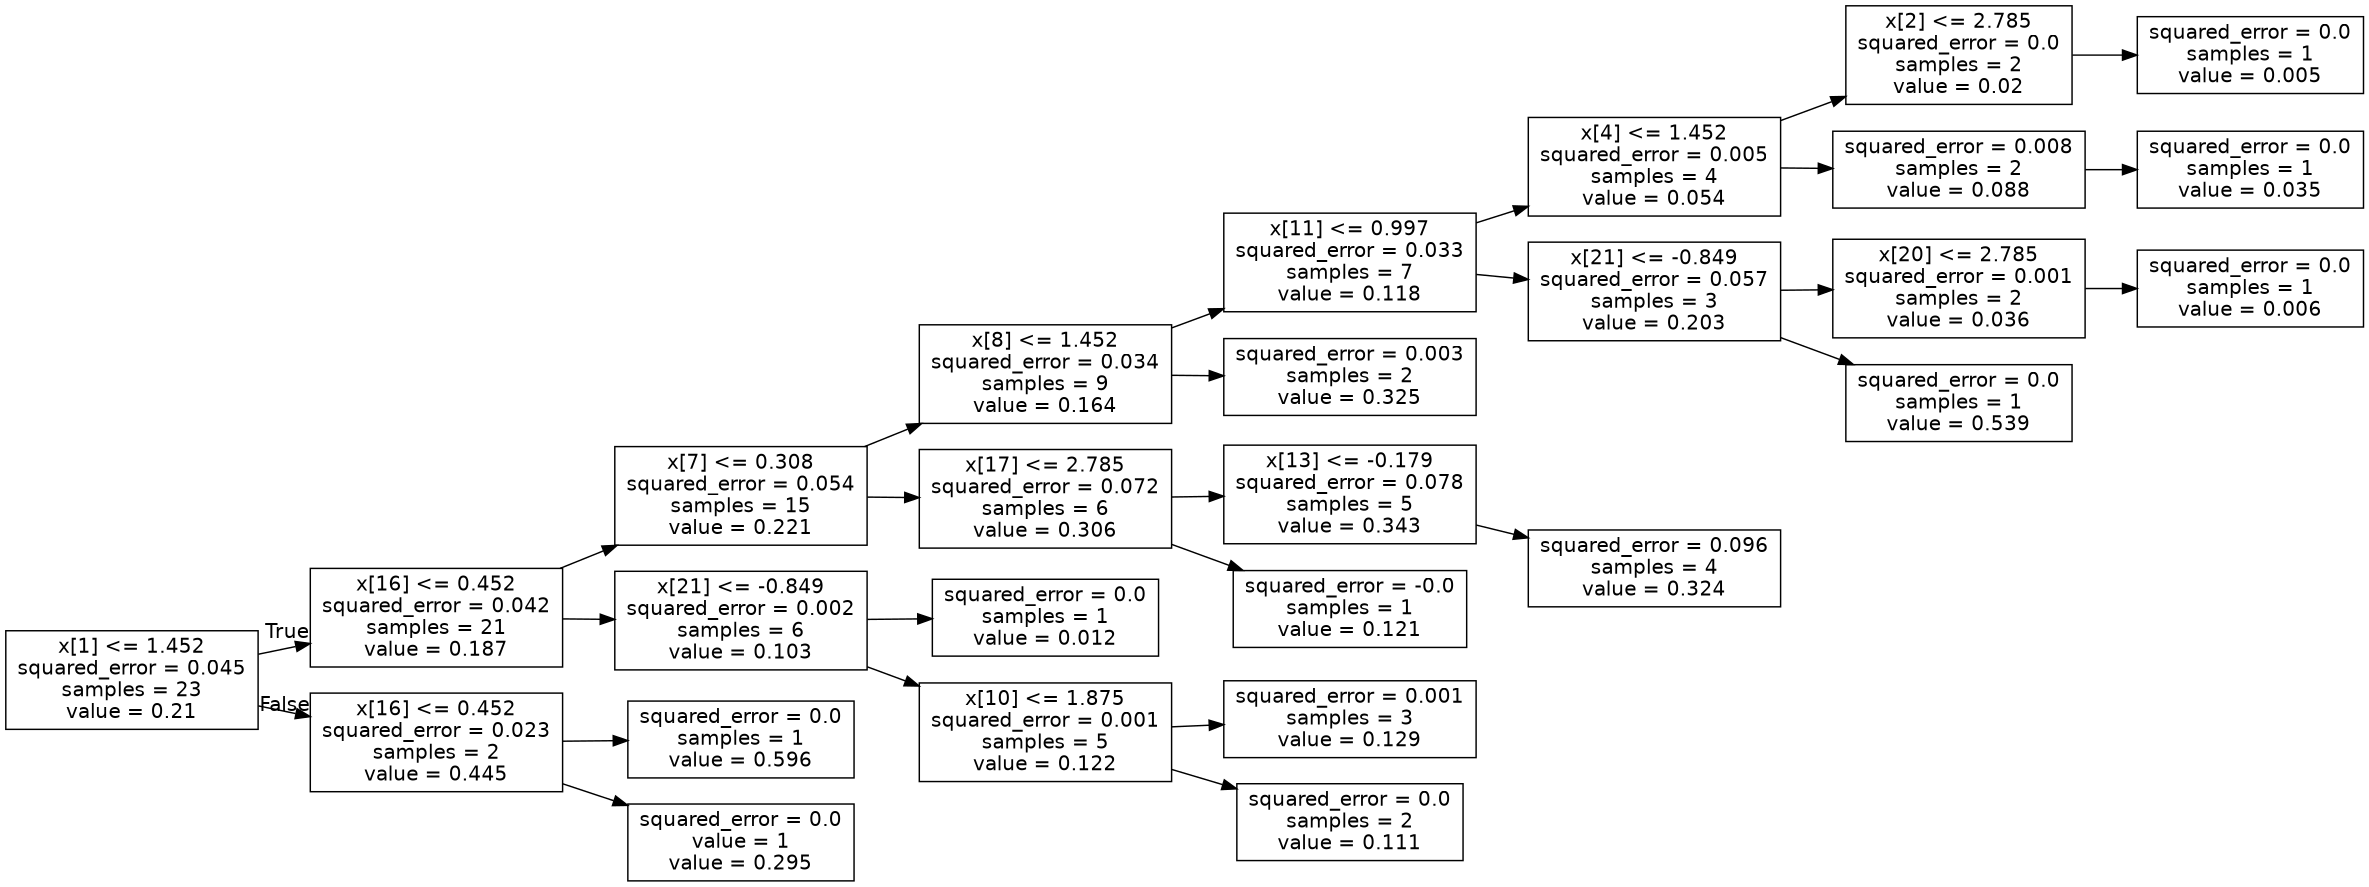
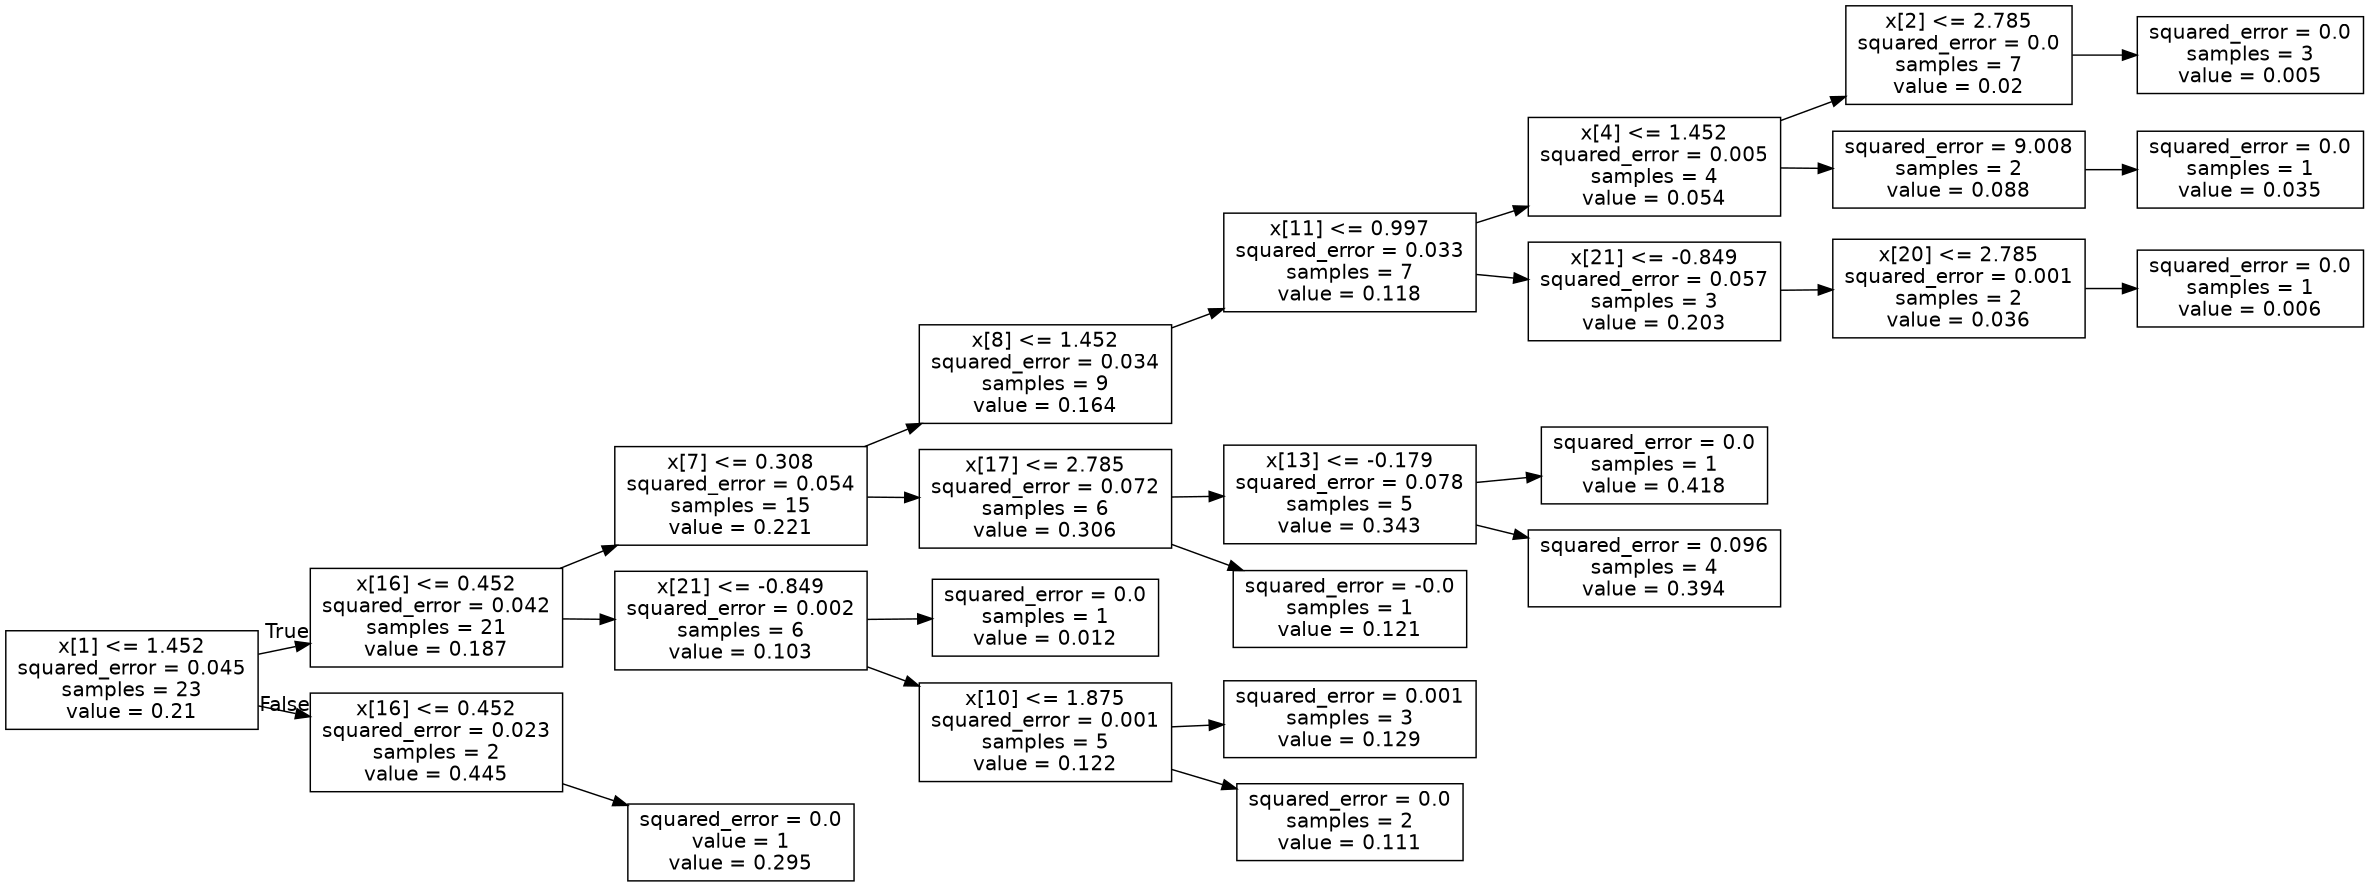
node "x[2] <= 2.785 squared_error = 0.0 samples = 2 value = 0.02": label "x[2] <= 2.785 squared_error = 0.0 samples = 2 value = 0.02" -> "x[2] <= 2.785 squared_error = 0.0 samples = 7 value = 0.02"
node "squared_error = 0.0 samples = 1 value = 0.005": label "squared_error = 0.0 samples = 1 value = 0.005" -> "squared_error = 0.0 samples = 3 value = 0.005"
node "squared_error = 0.008 samples = 2 value = 0.088": label "squared_error = 0.008 samples = 2 value = 0.088" -> "squared_error = 9.008 samples = 2 value = 0.088"
node "squared_error = 0.003 samples = 2 value = 0.325": removed
node "squared_error = 0.0 samples = 1 value = 0.539": removed
node "squared_error = 0.0 samples = 1 value = 0.418": added
node "squared_error = 0.096 samples = 4 value = 0.324": label "squared_error = 0.096 samples = 4 value = 0.324" -> "squared_error = 0.096 samples = 4 value = 0.394"
node "squared_error = 0.0 samples = 1 value = 0.596": removed
